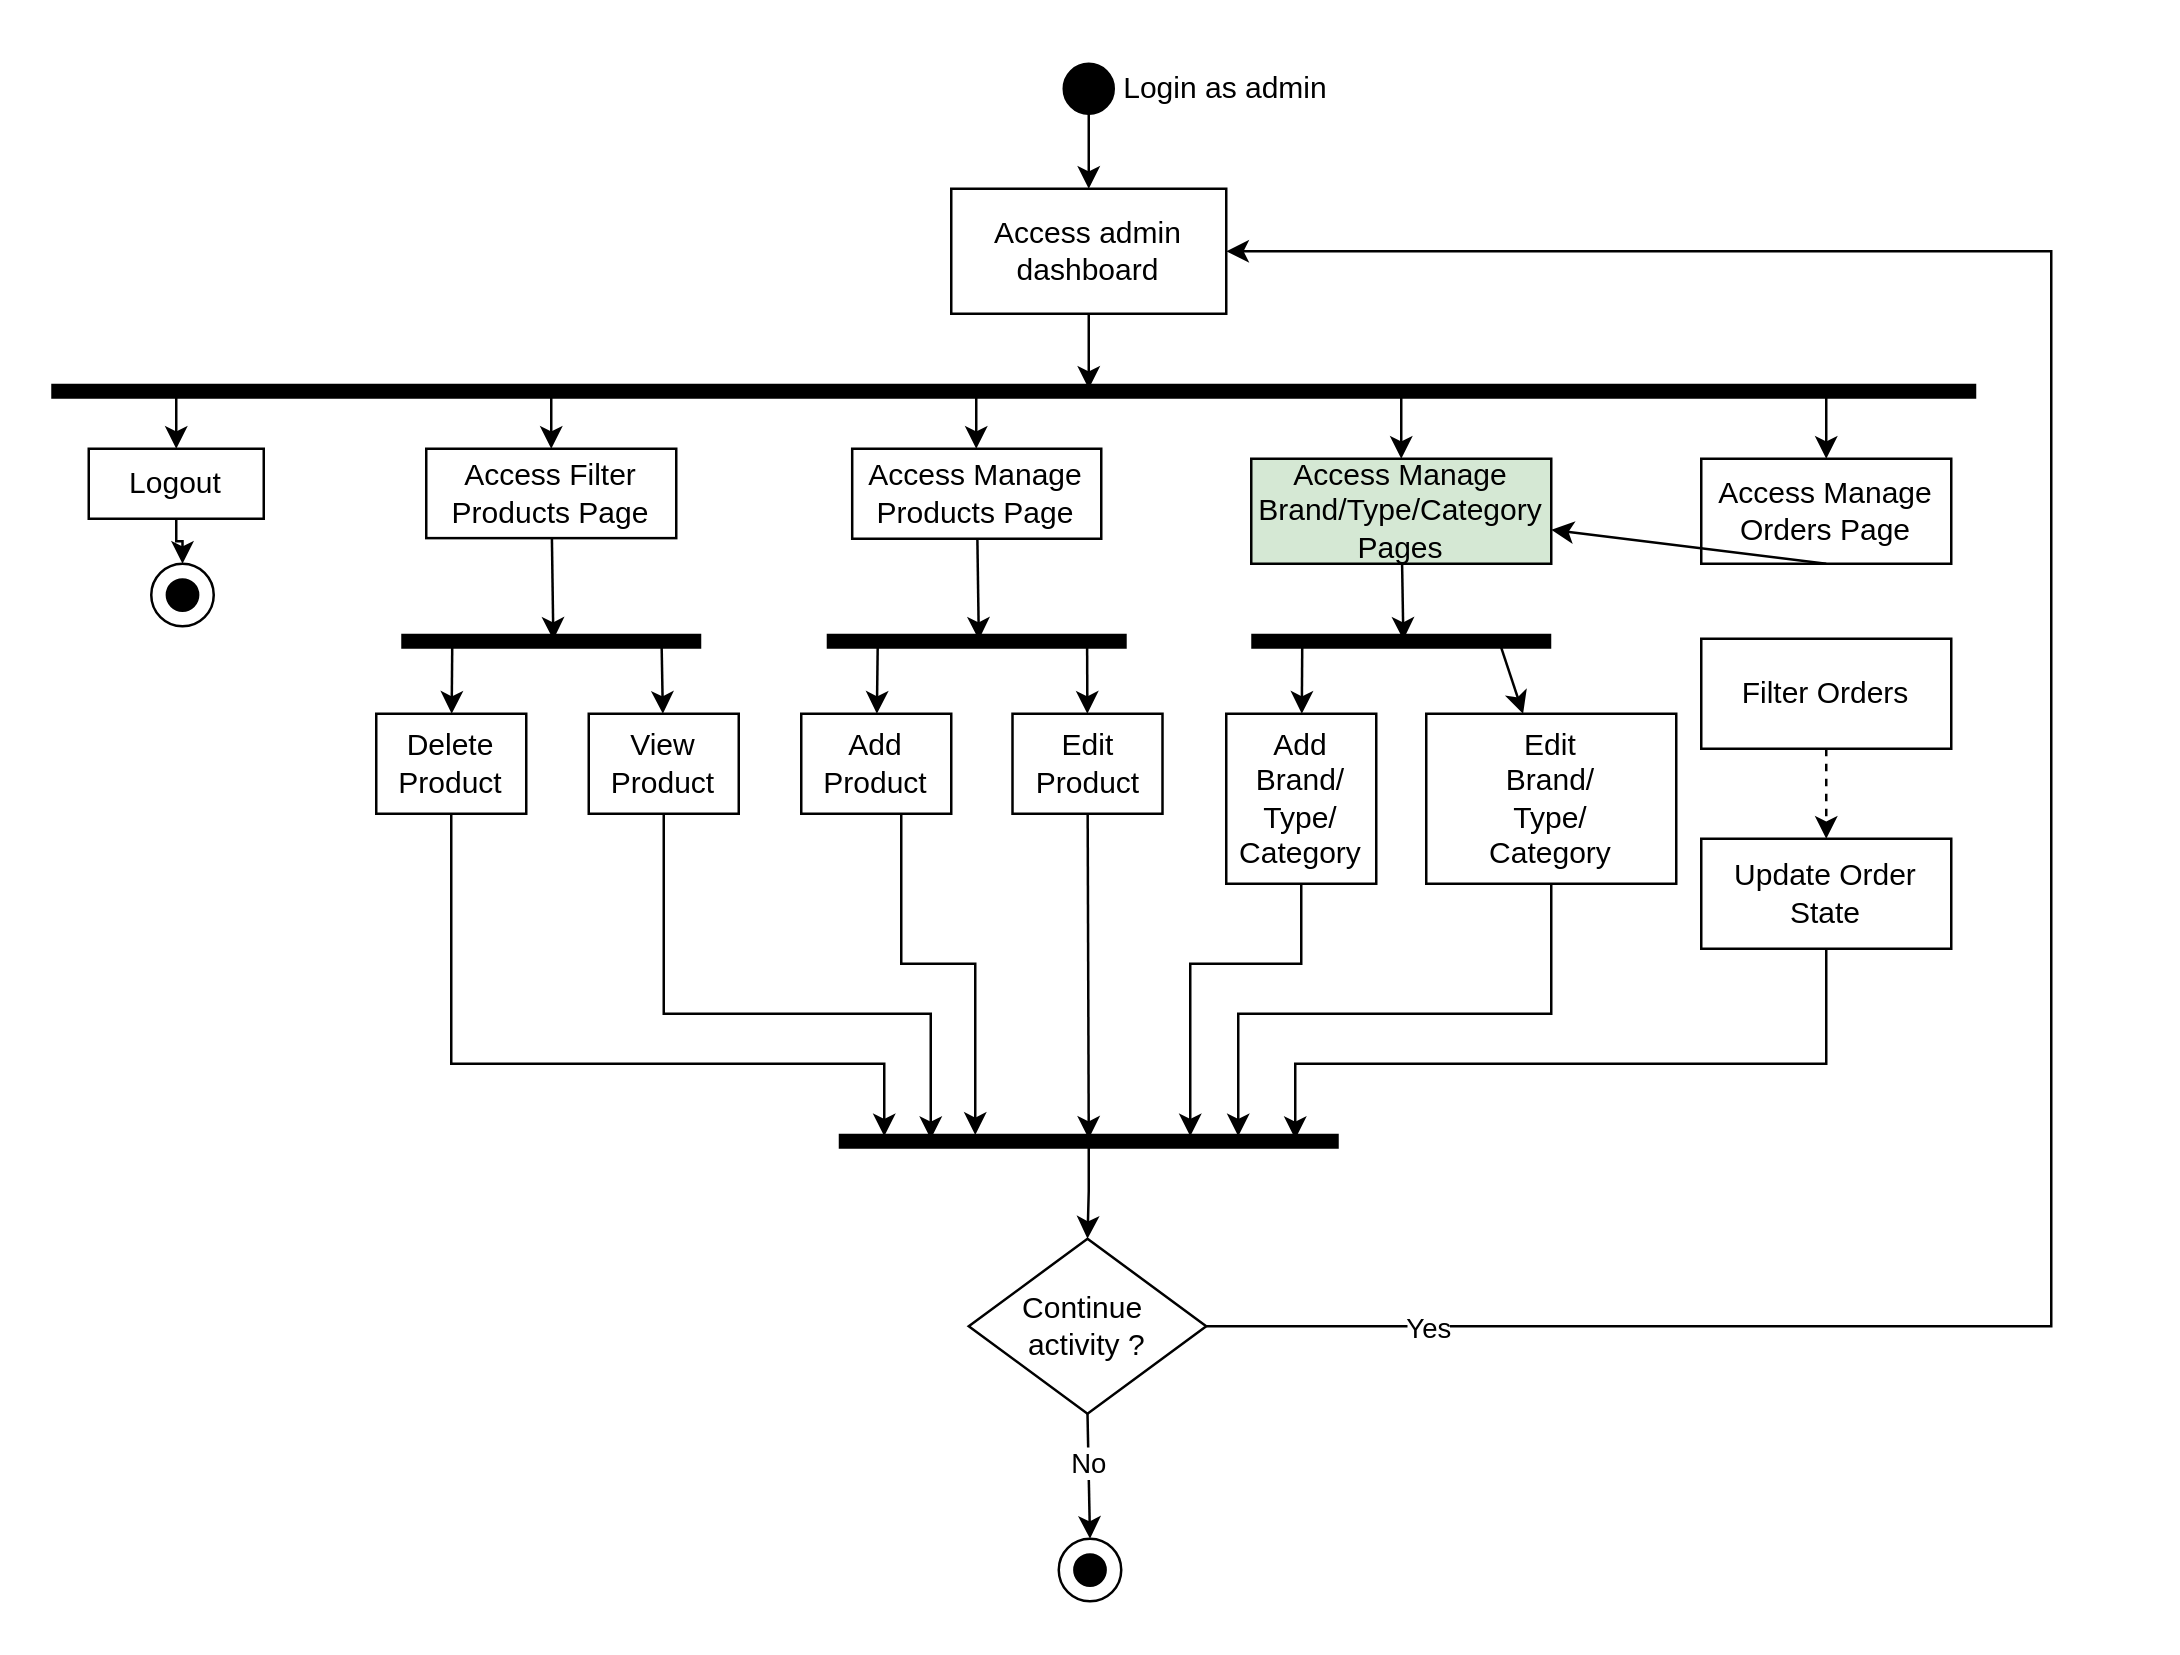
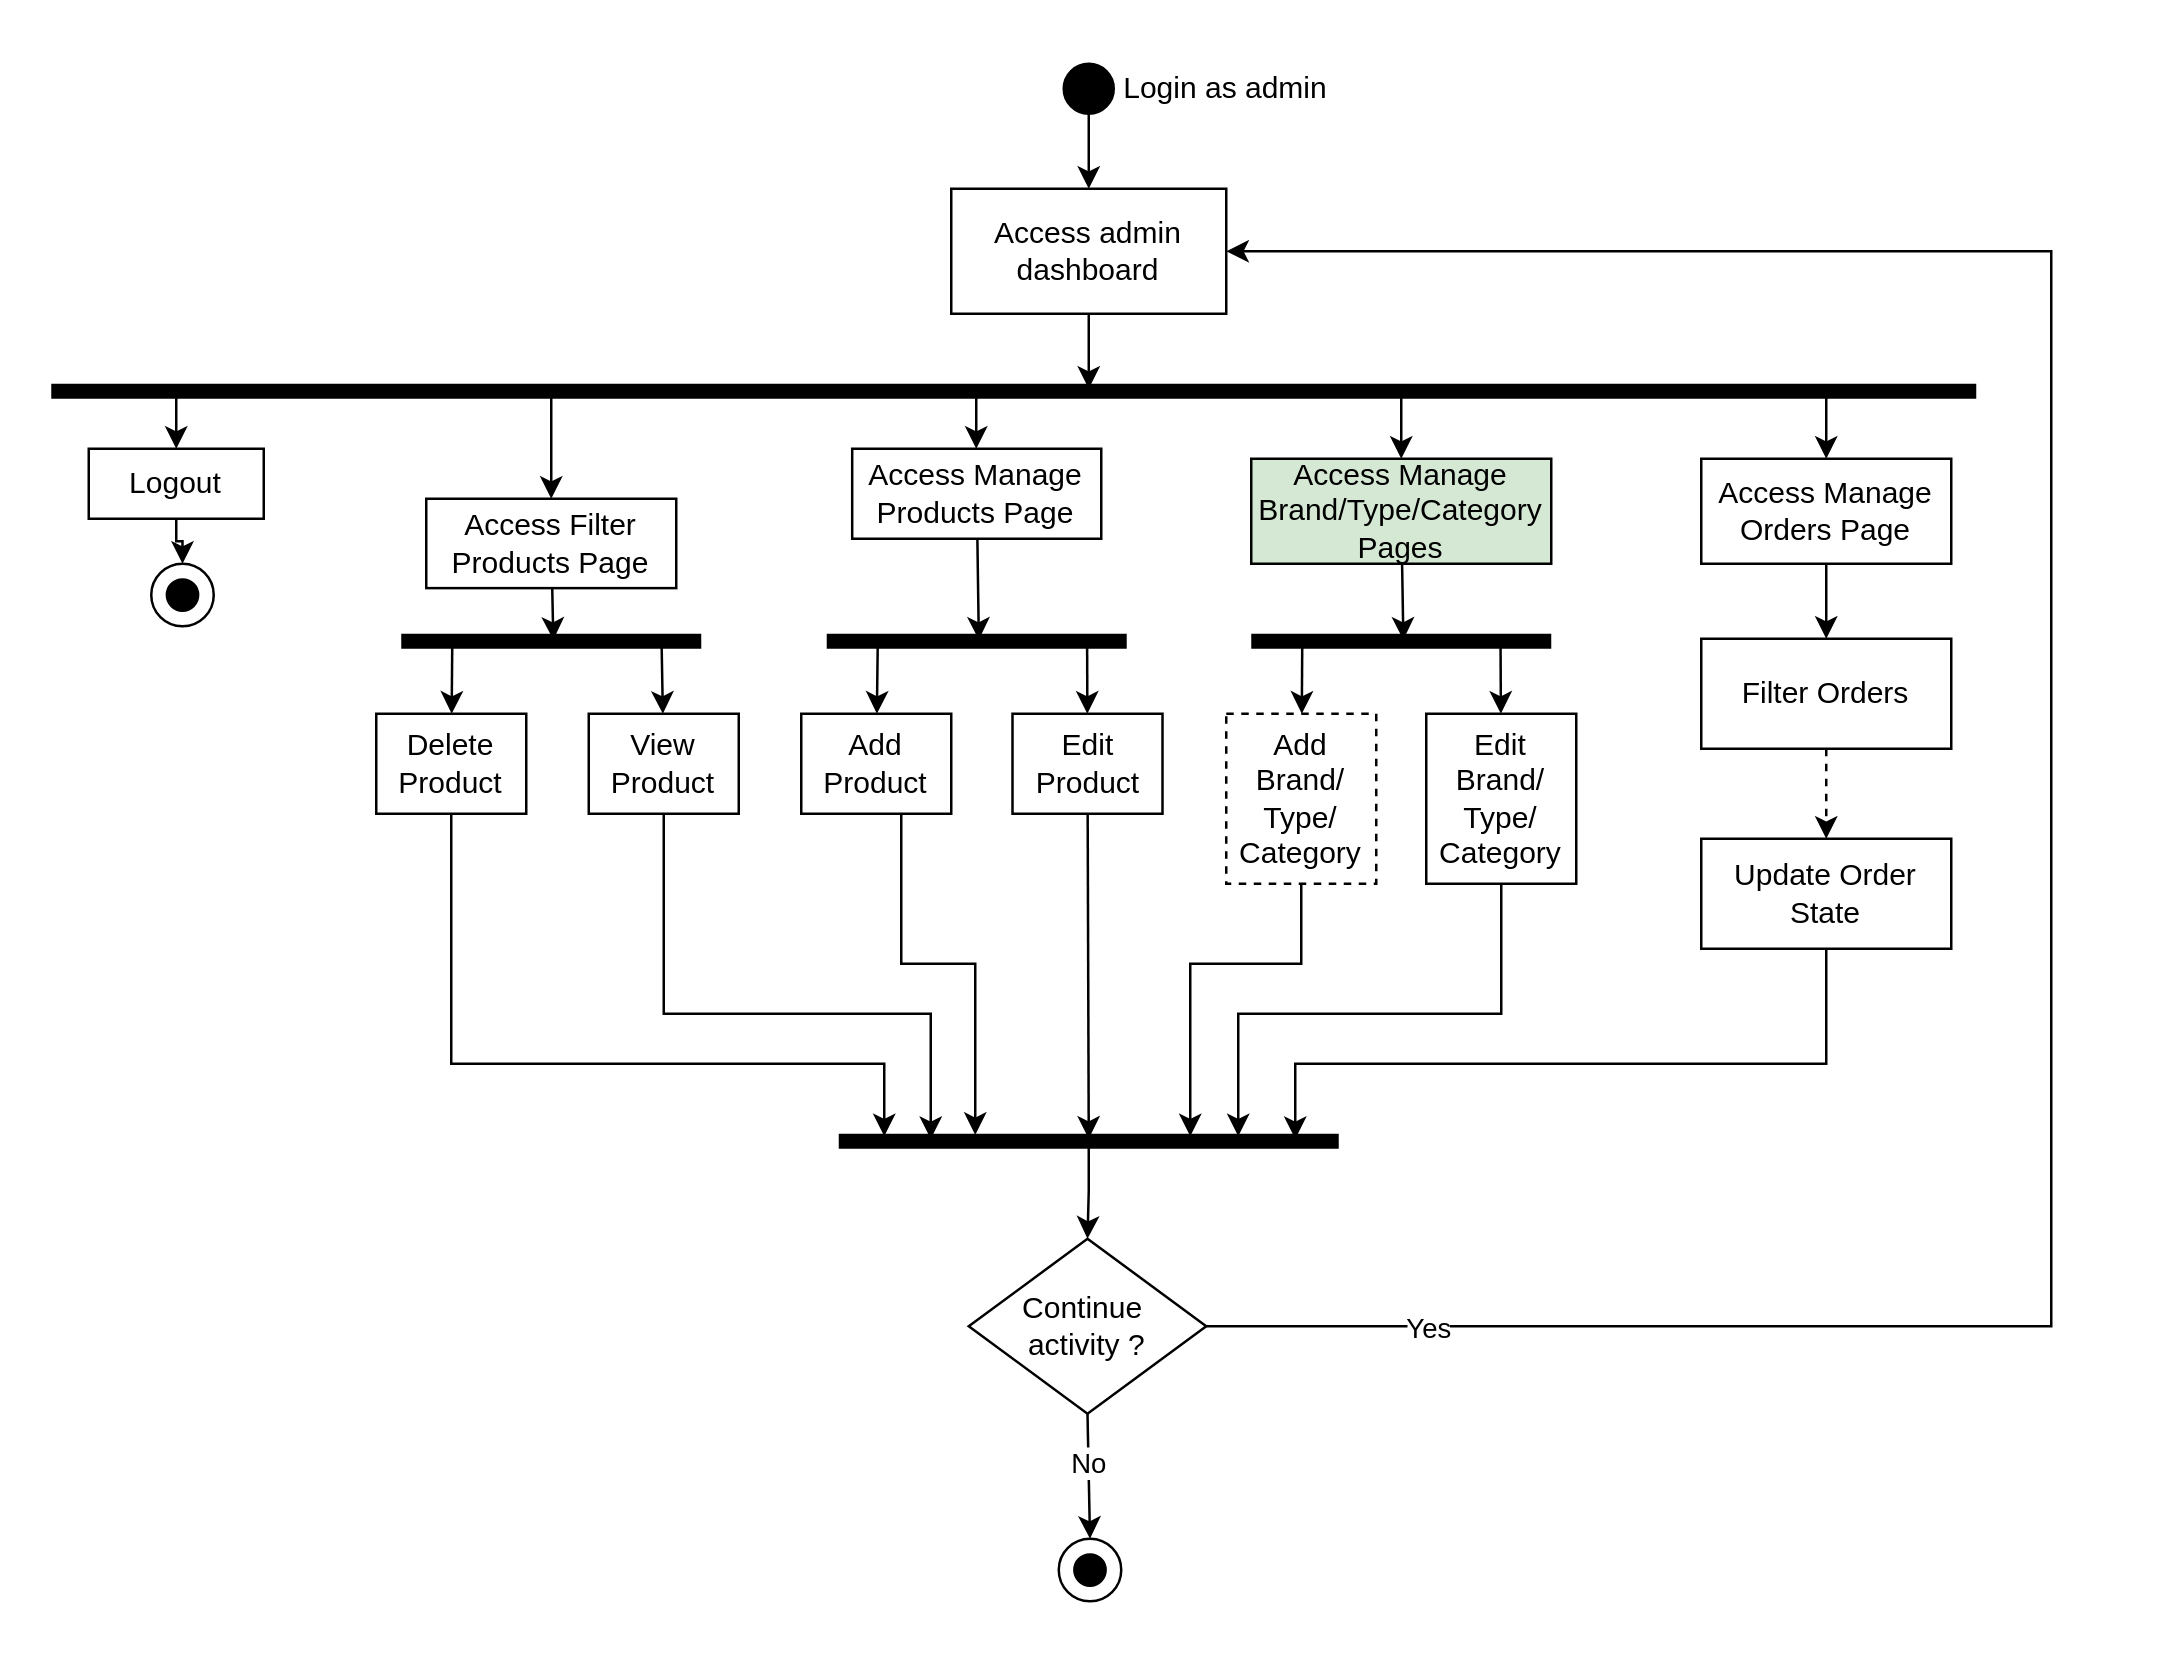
node "Access Filter Products Page": moved (551, 493) -> (551, 543)
edge "Access Manage Orders Page" -> "Access Manage Brand/Type/Category Pages": now "Access Manage Orders Page" -> "Filter Orders"
node "Add Brand/ Type/ Category": style solid -> dashed
node "Edit Brand/ Type/ Category": size 250x170 -> 150x170
